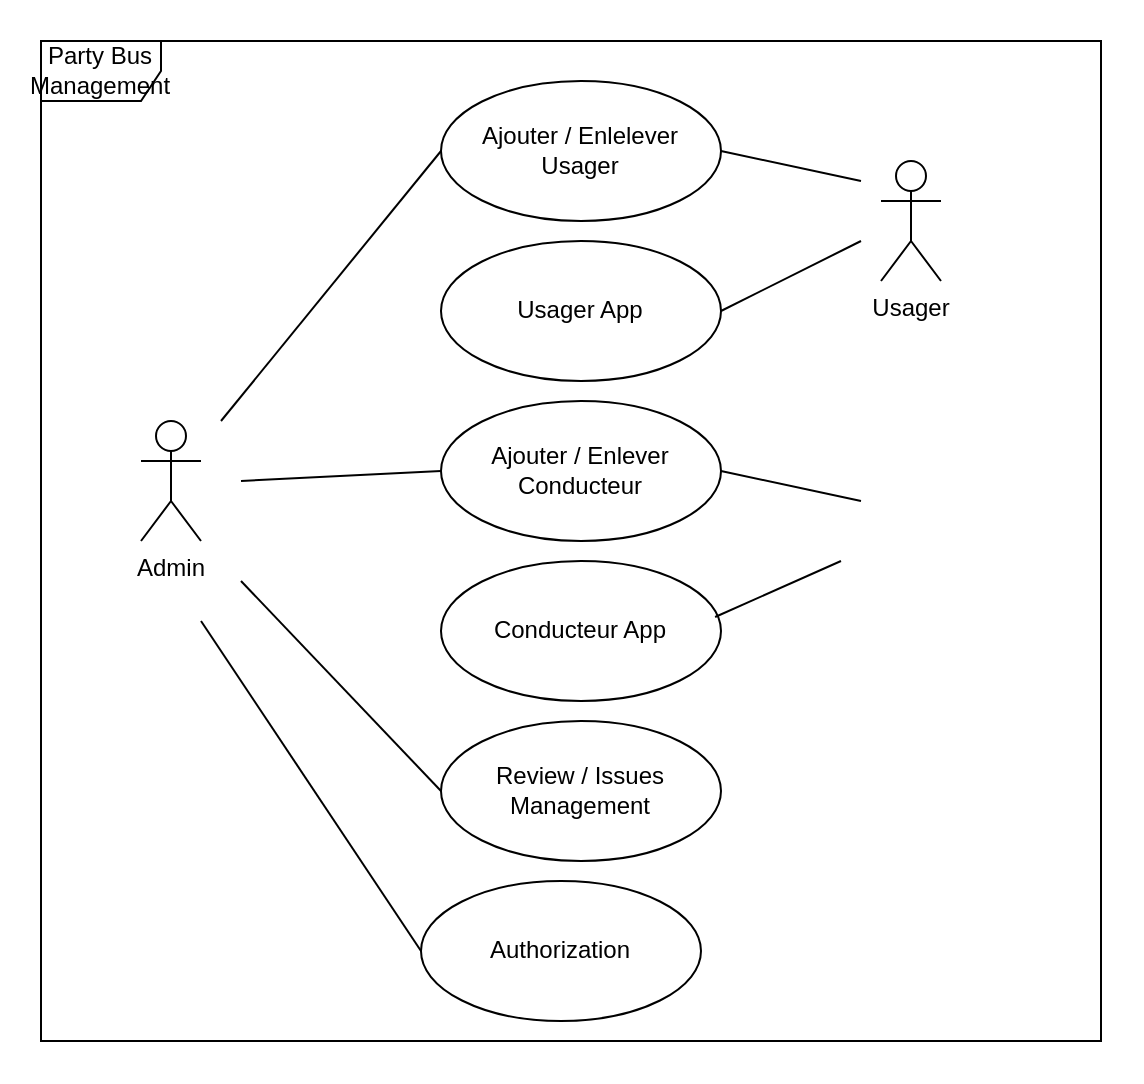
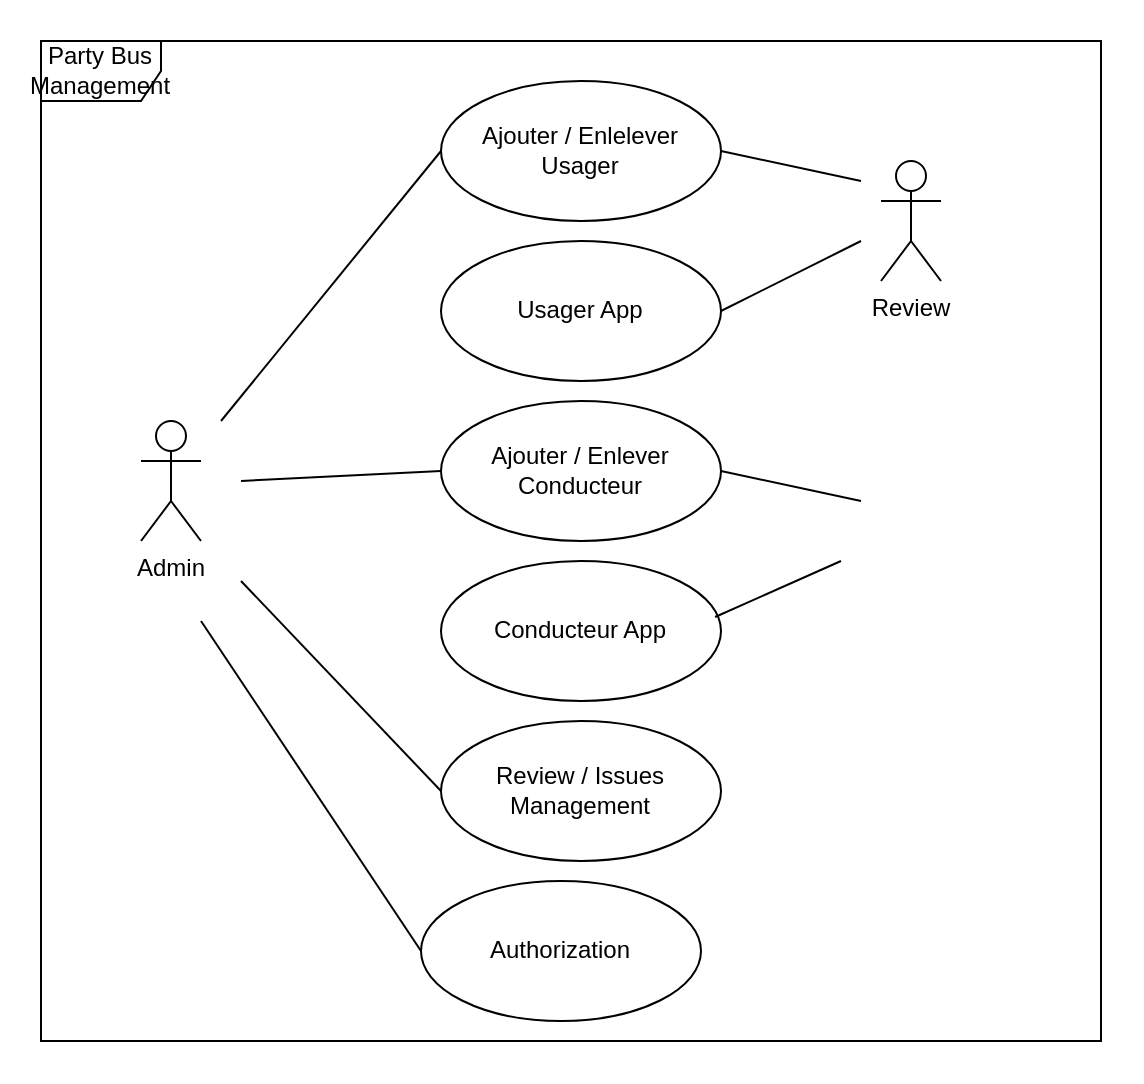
node "Usager": label "Usager" -> "Review"
